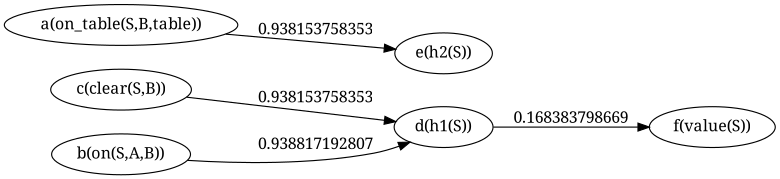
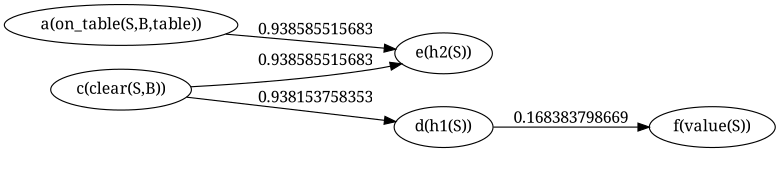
edge "a(on_table(S,B,table))" -> "e(h2(S))": label "0.938153758353" -> "0.938585515683"
edge "c(clear(S,B))" -> "e(h2(S))": added, label "0.938585515683"
node "b(on(S,A,B))": removed
